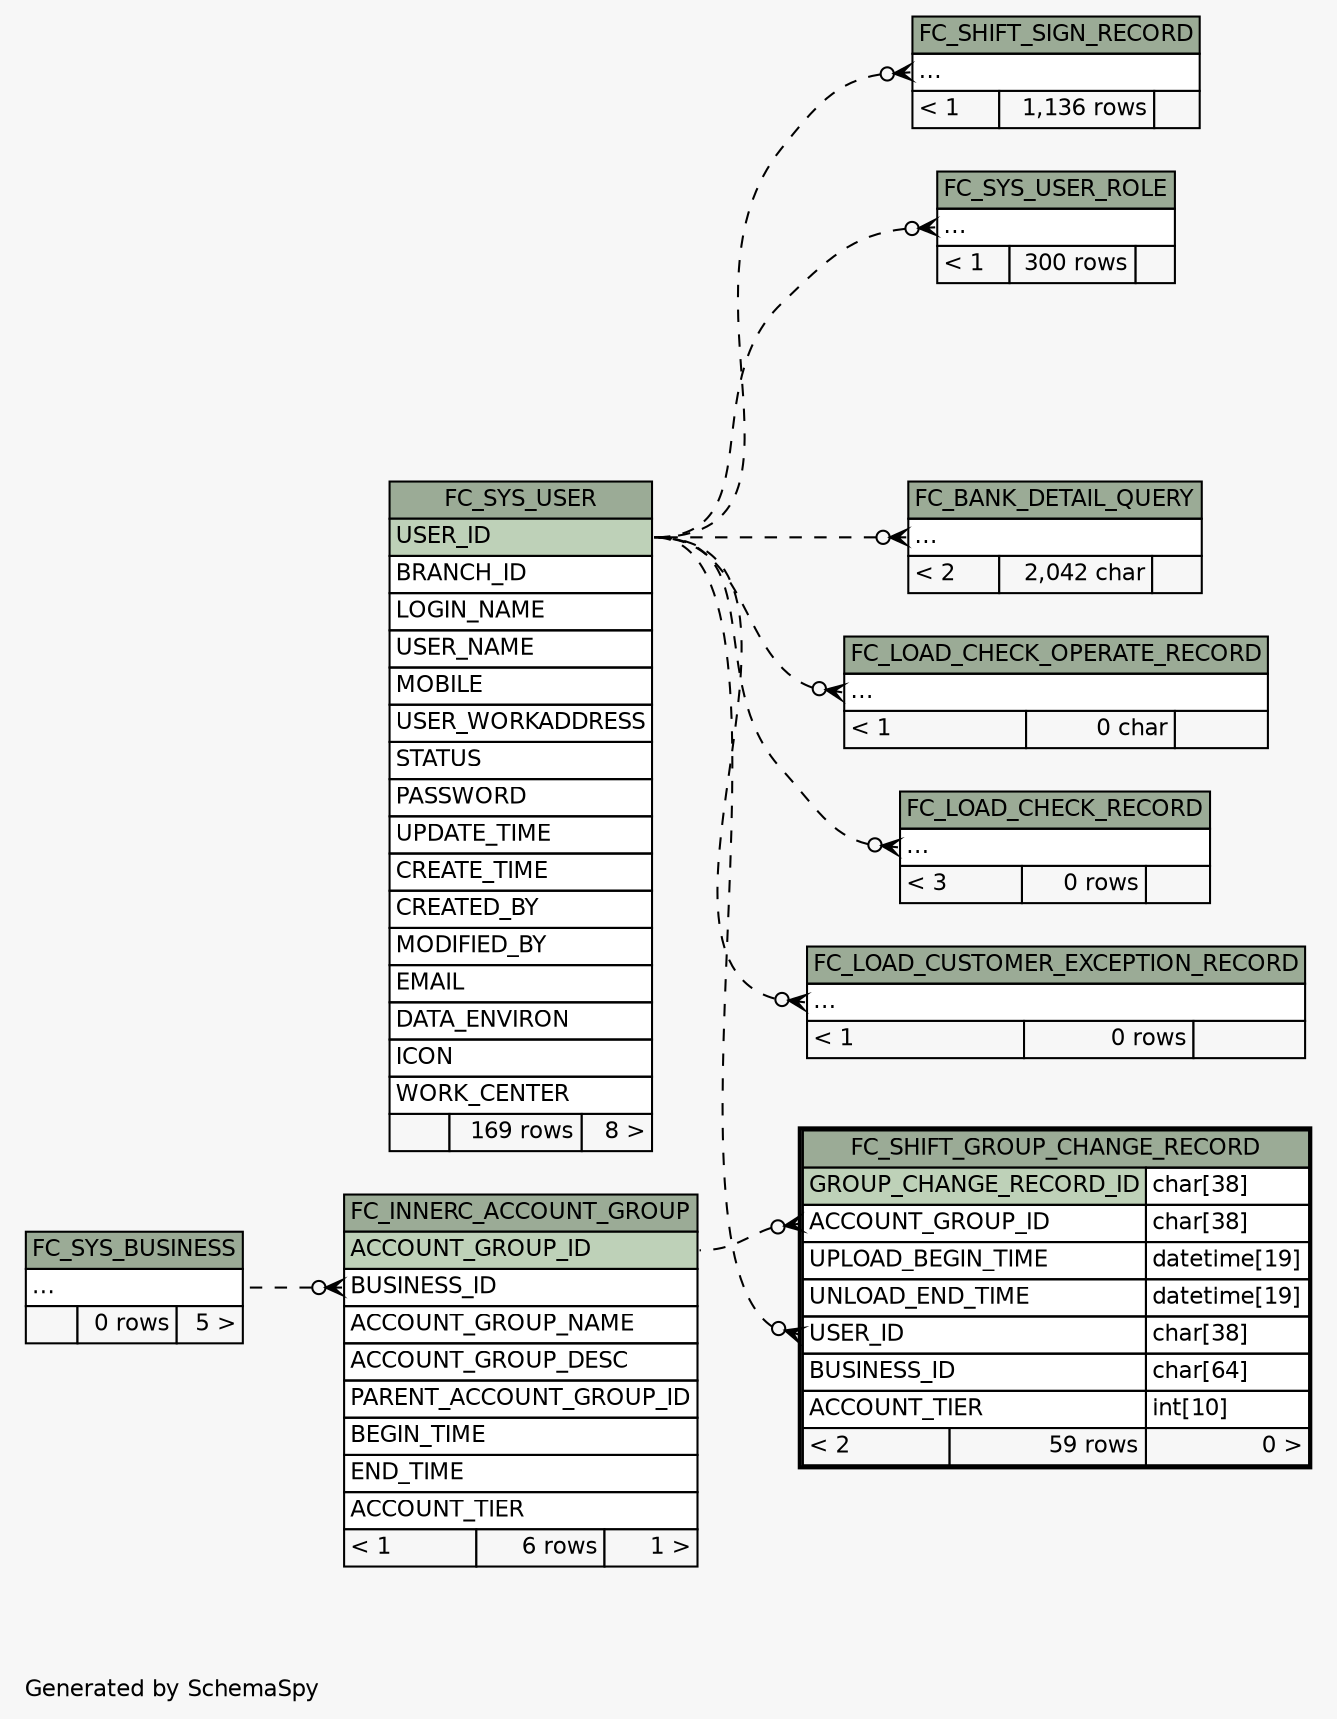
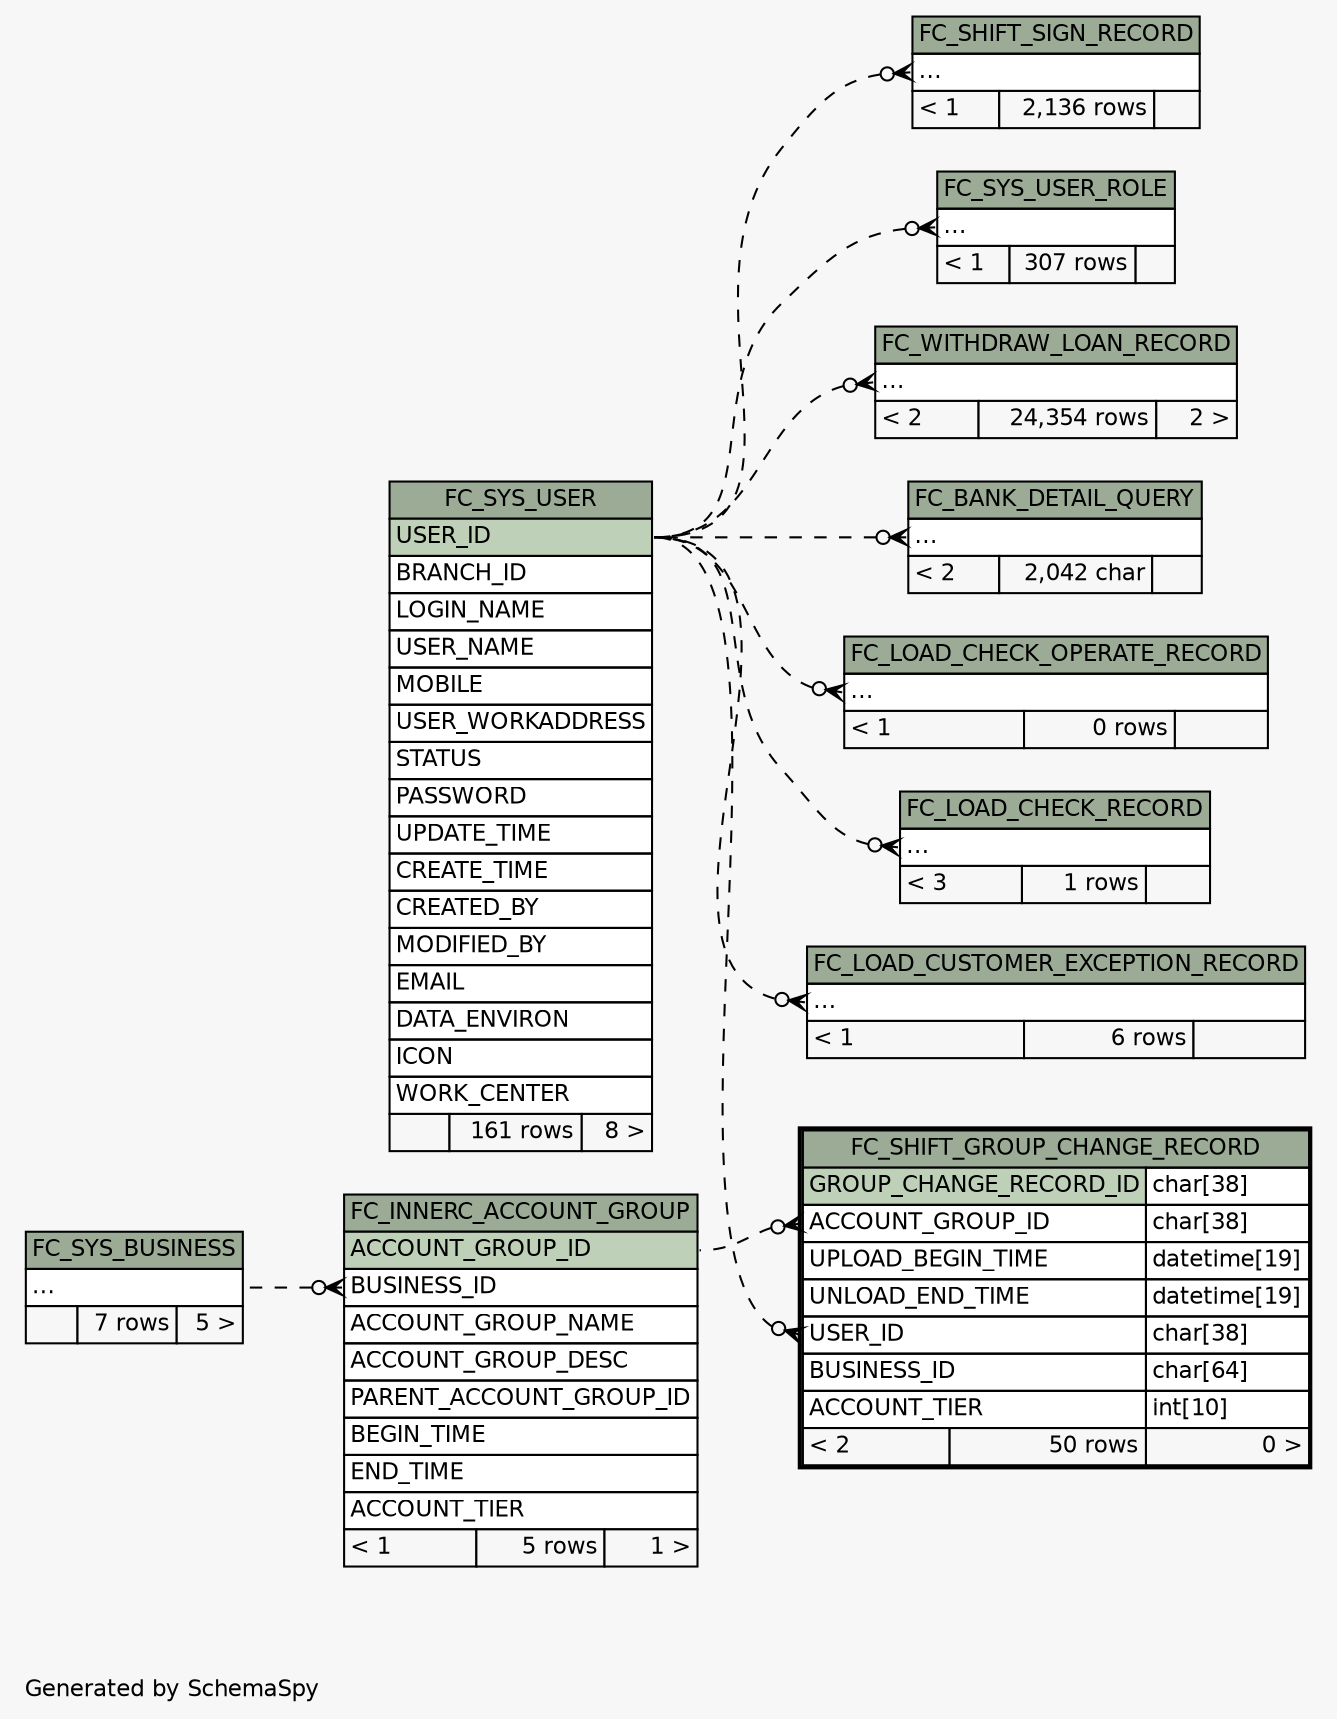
node "FC_SHIFT_SIGN_RECORD": text "1,136 rows" -> "2,136 rows"
node "FC_SYS_USER_ROLE": text "300 rows" -> "307 rows"
node "FC_WITHDRAW_LOAN_RECORD": added
node "FC_LOAD_CHECK_OPERATE_RECORD": text "0 char" -> "0 rows"
node "FC_LOAD_CHECK_RECORD": text "0 rows" -> "1 rows"
node "FC_LOAD_CUSTOMER_EXCEPTION_RECORD": text "0 rows" -> "6 rows"
node "FC_SYS_USER": text "169 rows" -> "161 rows"
node "FC_SYS_BUSINESS": text "0 rows" -> "7 rows"
node "FC_SHIFT_GROUP_CHANGE_RECORD": text "59 rows" -> "50 rows"
node "FC_INNERC_ACCOUNT_GROUP": text "6 rows" -> "5 rows"
